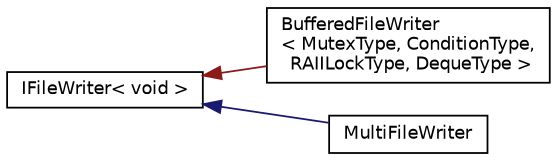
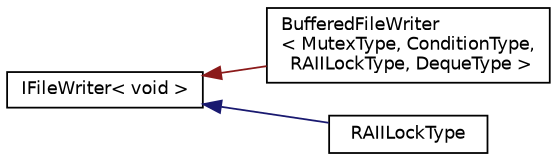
node "MultiFileWriter": label "MultiFileWriter" -> "RAIILockType"
